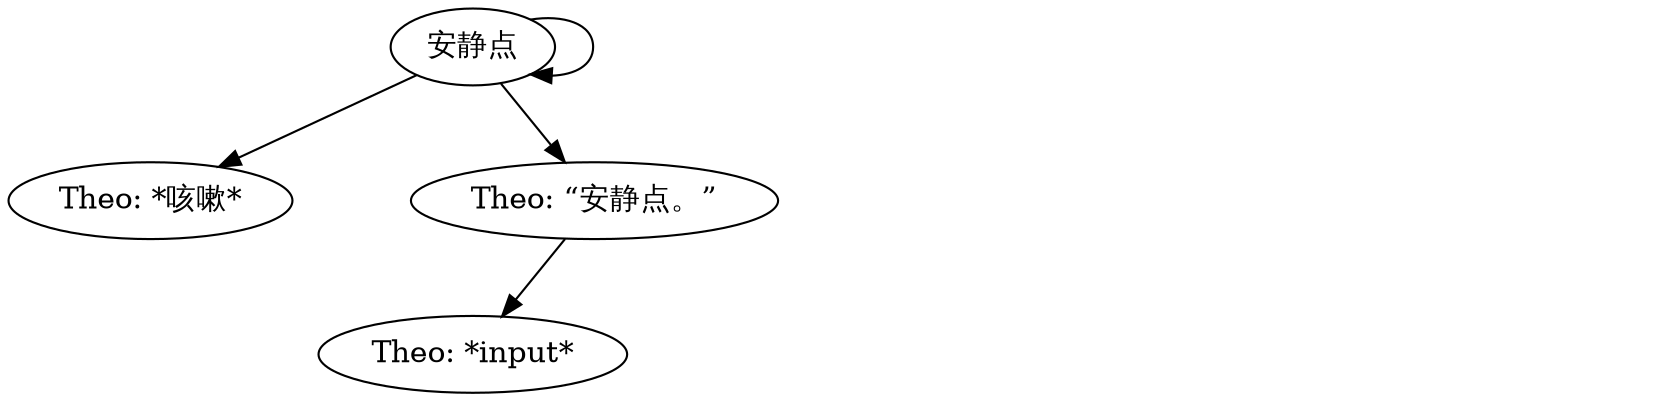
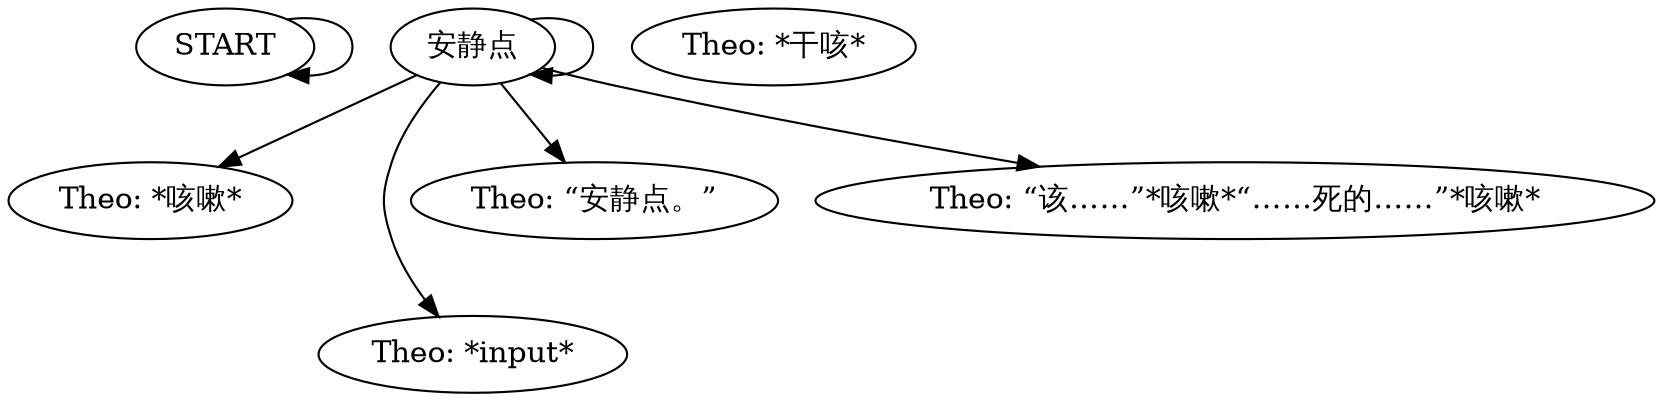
node "START": added
node "Theo: *干咳*": added
node "Theo: “该……”*咳嗽*“……死的……”*咳嗽*": added
edge "Theo: “安静点。”" -> "Theo: *input*": now "安静点" -> "Theo: *input*"
